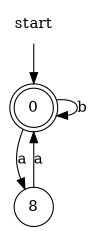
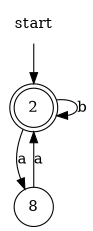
node "0": label "0" -> "2"
